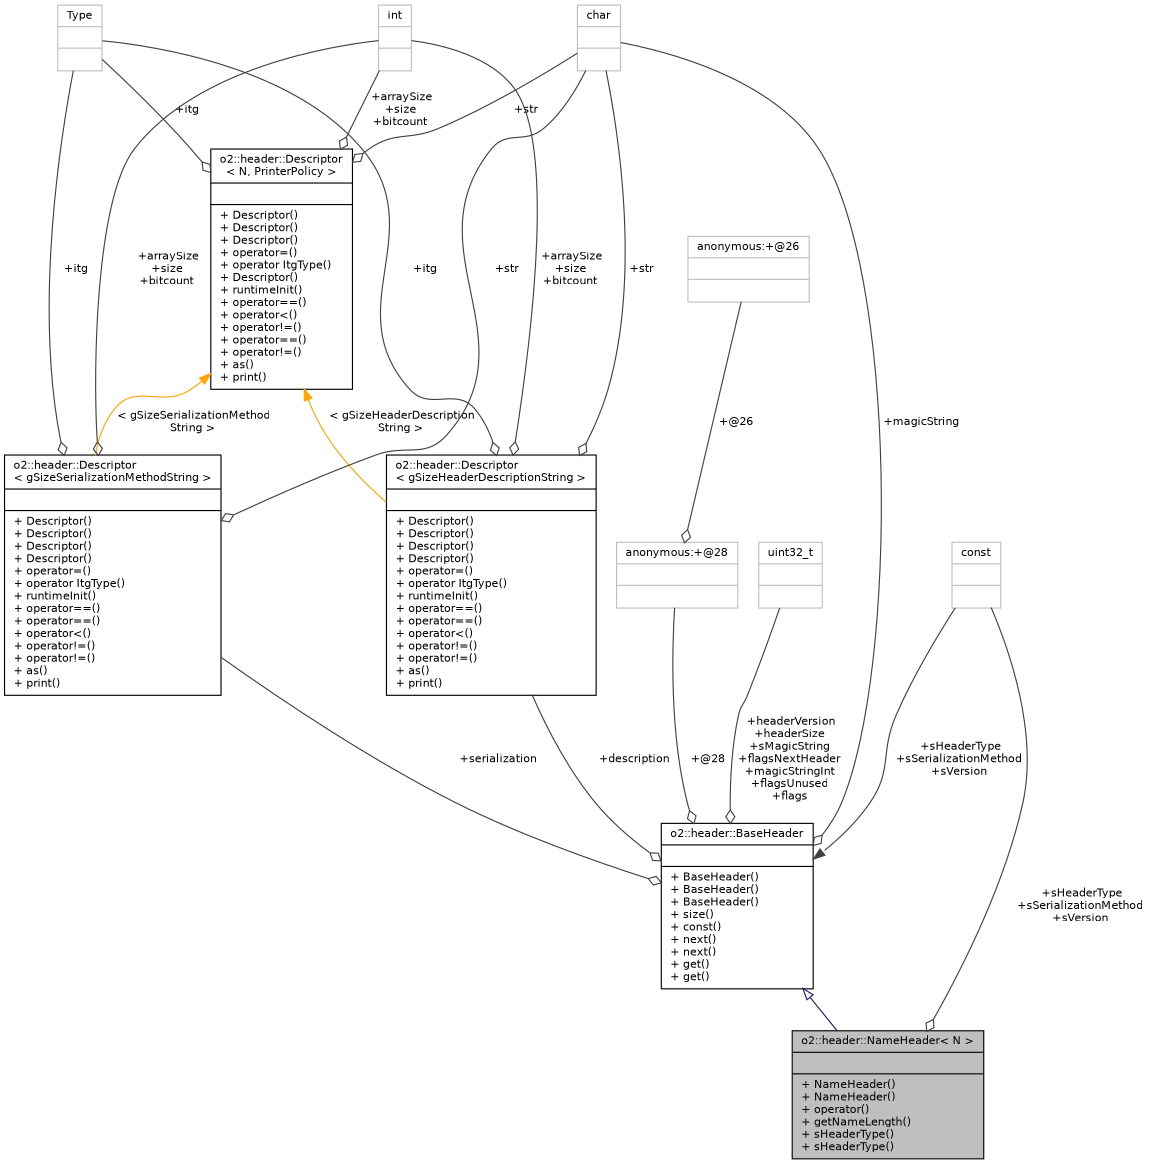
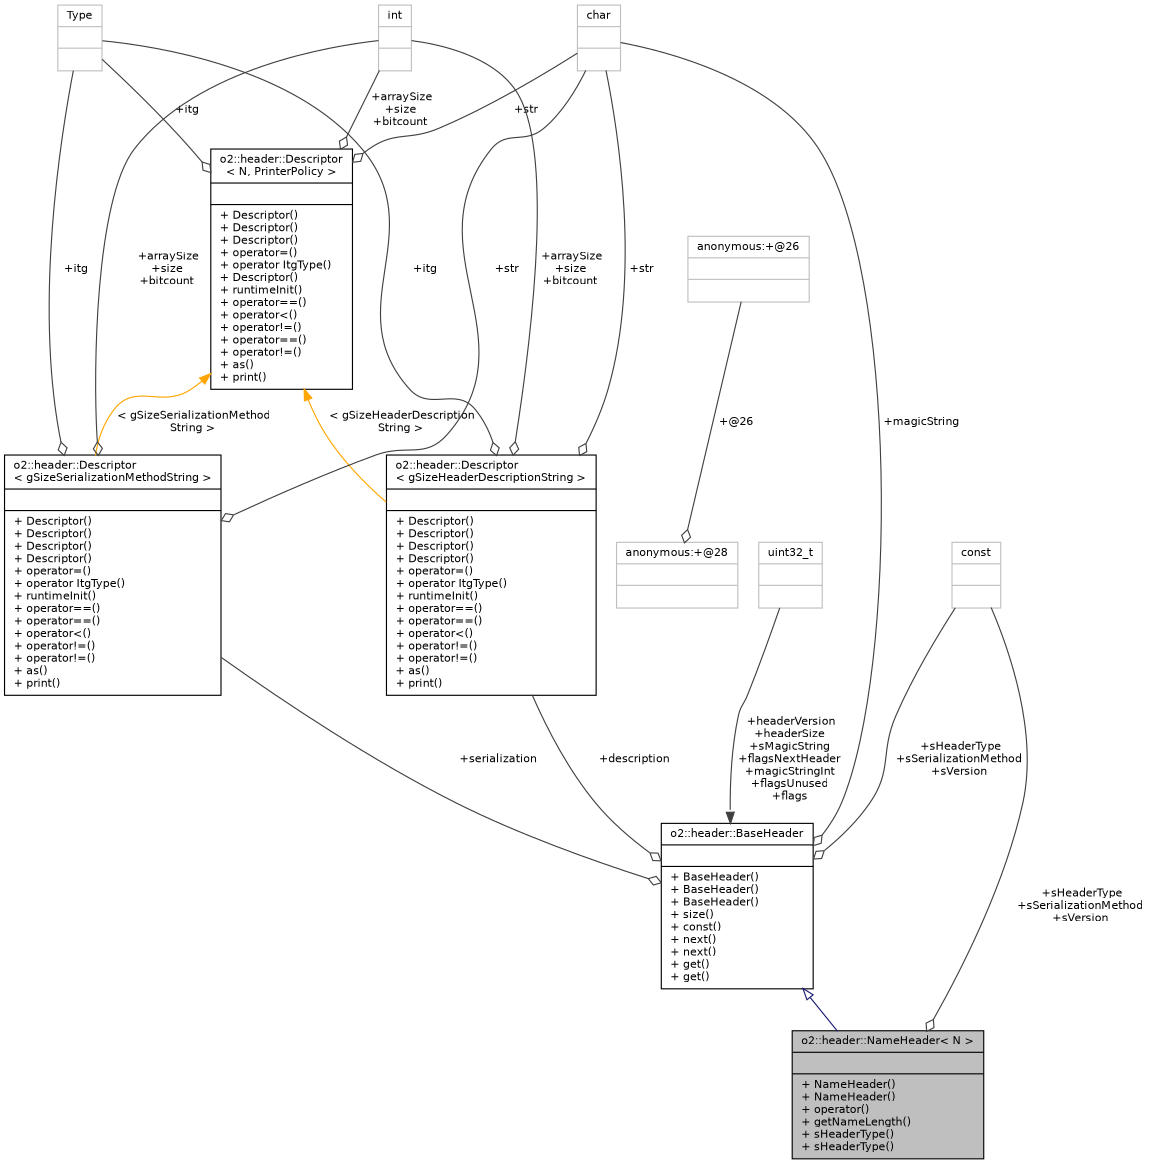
edge "uint32_t" -> "o2::header::BaseHeader": arrowhead odiamond -> normal
edge "anonymous:+@28" -> "o2::header::BaseHeader": removed, label "+@28"
edge "const" -> "o2::header::BaseHeader": arrowhead normal -> odiamond
